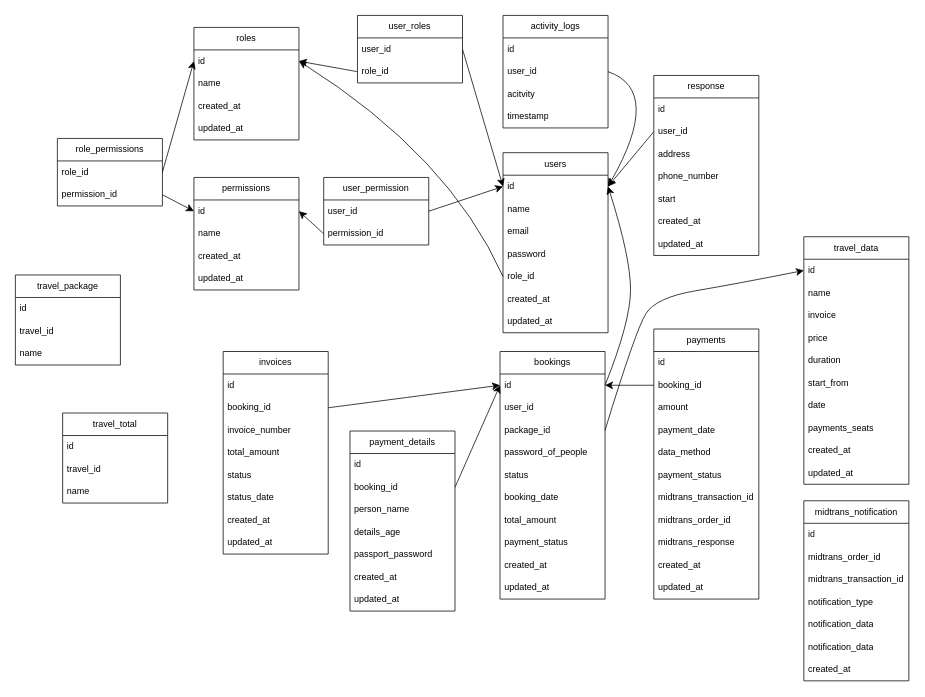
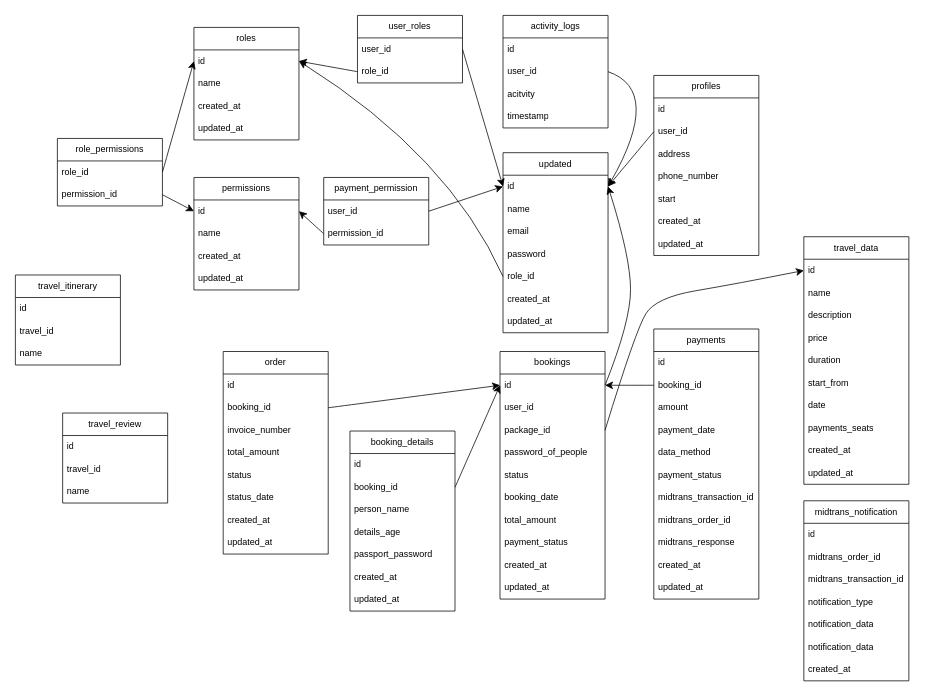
node "response": label "response" -> "profiles"
node "users": label "users" -> "updated"
node "user_permission": label "user_permission" -> "payment_permission"
node "travel_package": label "travel_package" -> "travel_itinerary"
node "invoice": label "invoice" -> "description"
node "invoices": label "invoices" -> "order"
node "travel_total": label "travel_total" -> "travel_review"
node "payment_details": label "payment_details" -> "booking_details"
